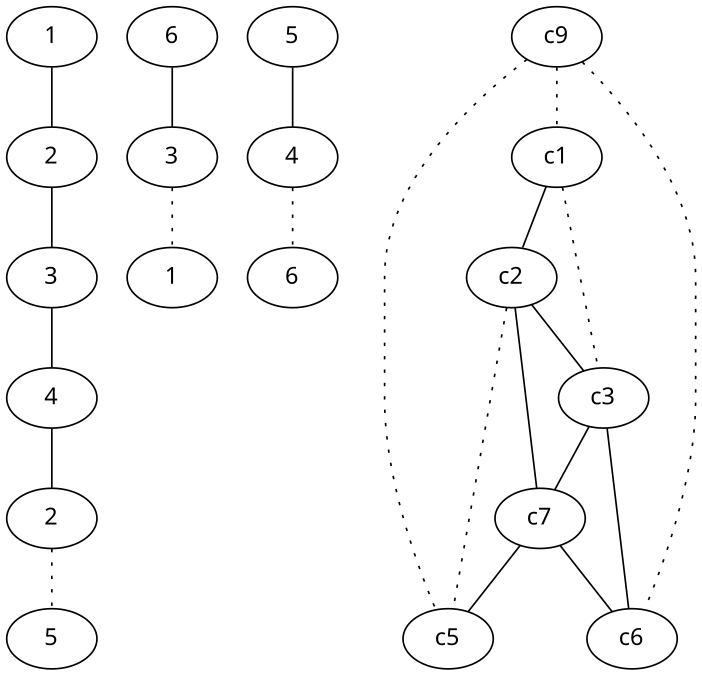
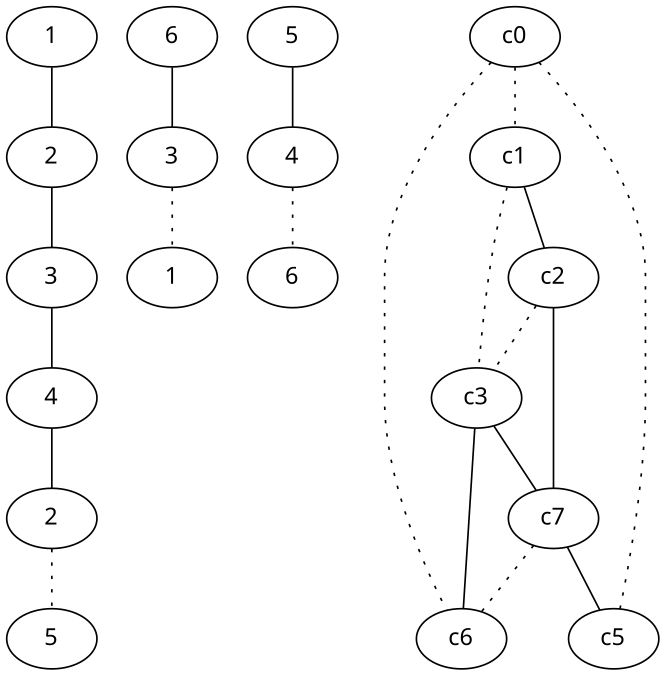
node "c9": label "c9" -> "c0"
edge "c2" -- "c3": style solid -> dotted
edge "c2" -- "c5": removed
edge "c7" -- "c6": style solid -> dotted
